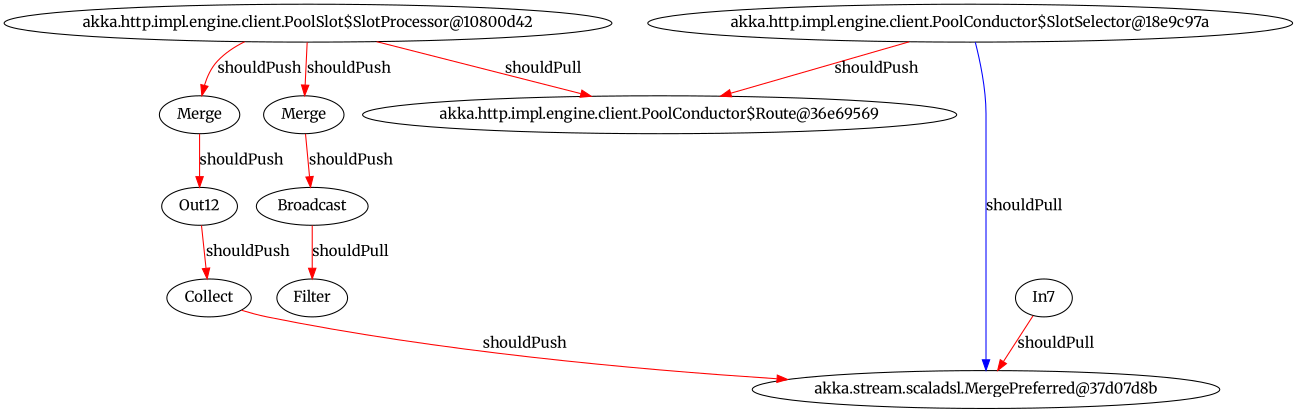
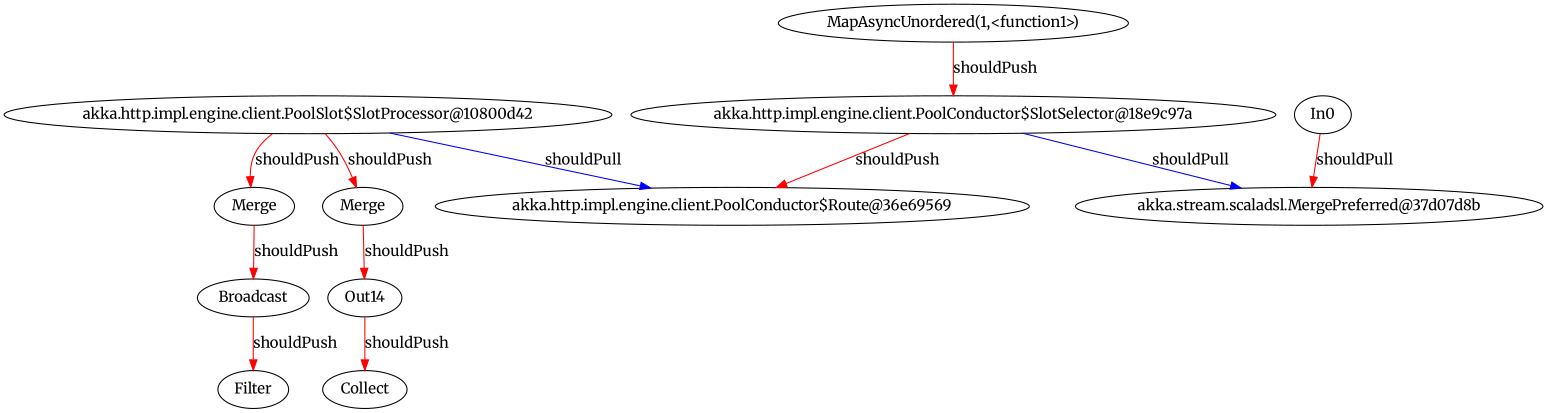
node "MapAsyncUnordered(1,<function1>)": added
edge "akka.http.impl.engine.client.PoolSlot$SlotProcessor@10800d42" -> "akka.http.impl.engine.client.PoolConductor$Route@36e69569": color red -> blue
node "Out12": label "Out12" -> "Out14"
edge "Broadcast" -> "Filter": label "shouldPull" -> "shouldPush"
node "In7": label "In7" -> "In0"
edge "Collect" -> "akka.stream.scaladsl.MergePreferred@37d07d8b": removed, label "shouldPush"
